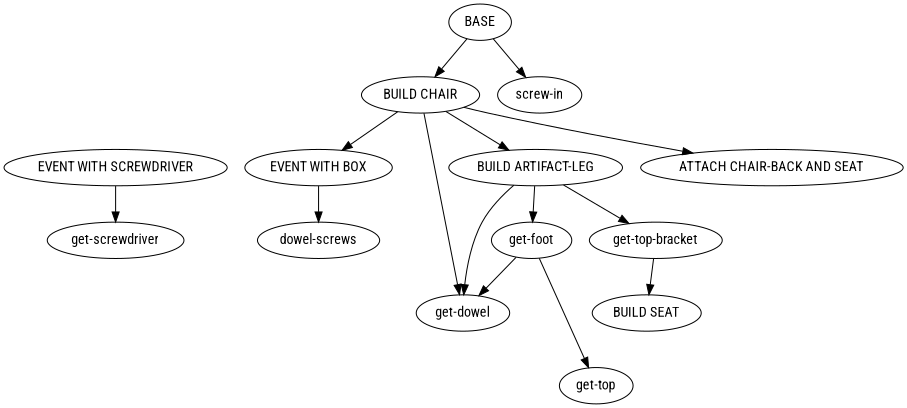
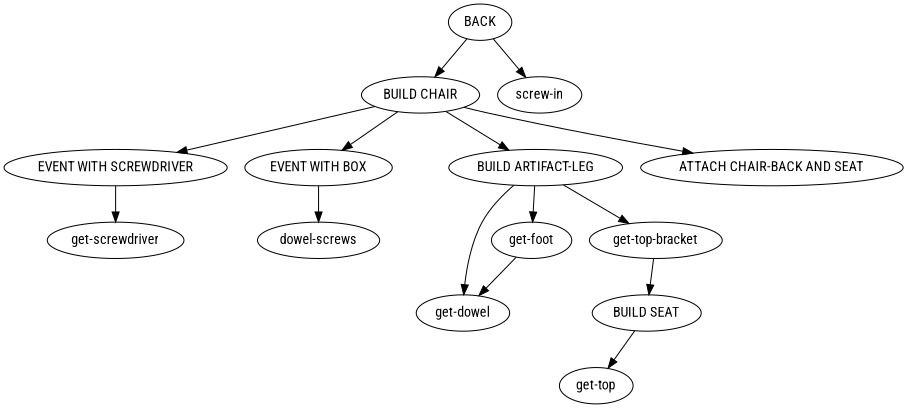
node "BASE": label "BASE" -> "BACK"
edge "BUILD CHAIR" -> "get-dowel": now "BUILD CHAIR" -> "EVENT WITH SCREWDRIVER"
edge "get-foot" -> "get-top": now "BUILD SEAT" -> "get-top"
